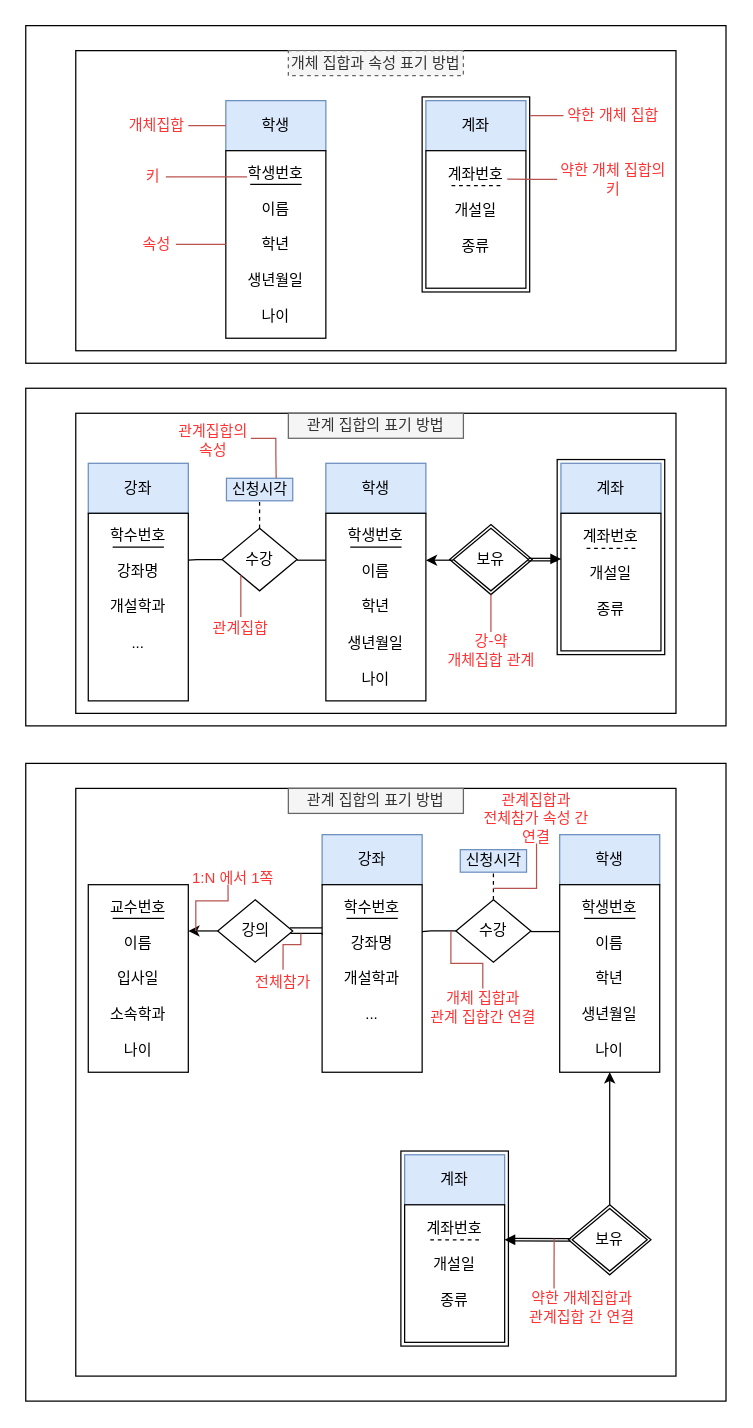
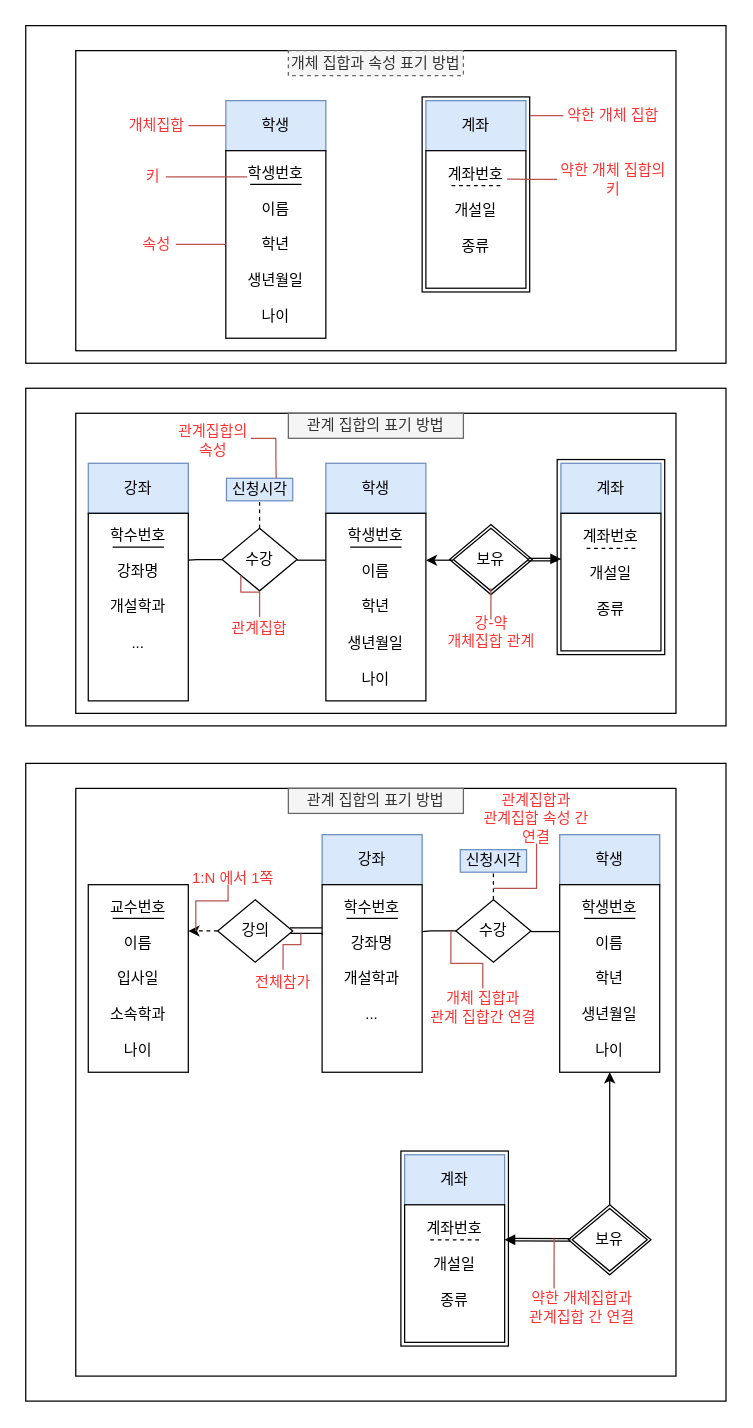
node "관계집합": moved (241, 628) -> (259, 628)
node "강-약 개체집합 관계": moved (491, 651) -> (491, 632)
node "관계집합과 전체참가 속성 간 연결": label "관계집합과 전체참가 속성 간 연결" -> "관계집합과 관계집합 속성 간 연결"
edge "강의" -> "교수번호 이름 입사일 소속학과 나이": style solid -> dashed
